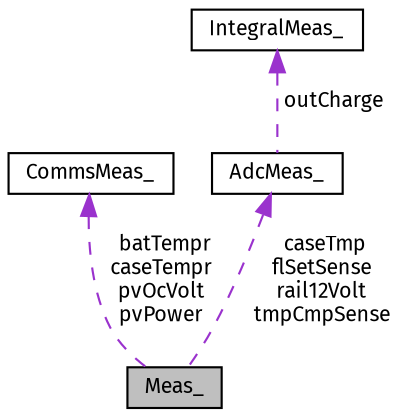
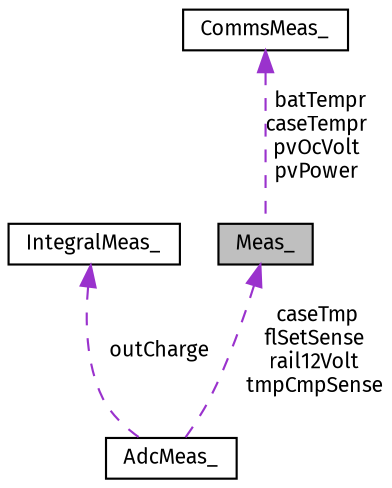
edge "Meas_" -> "AdcMeas_": reversed
